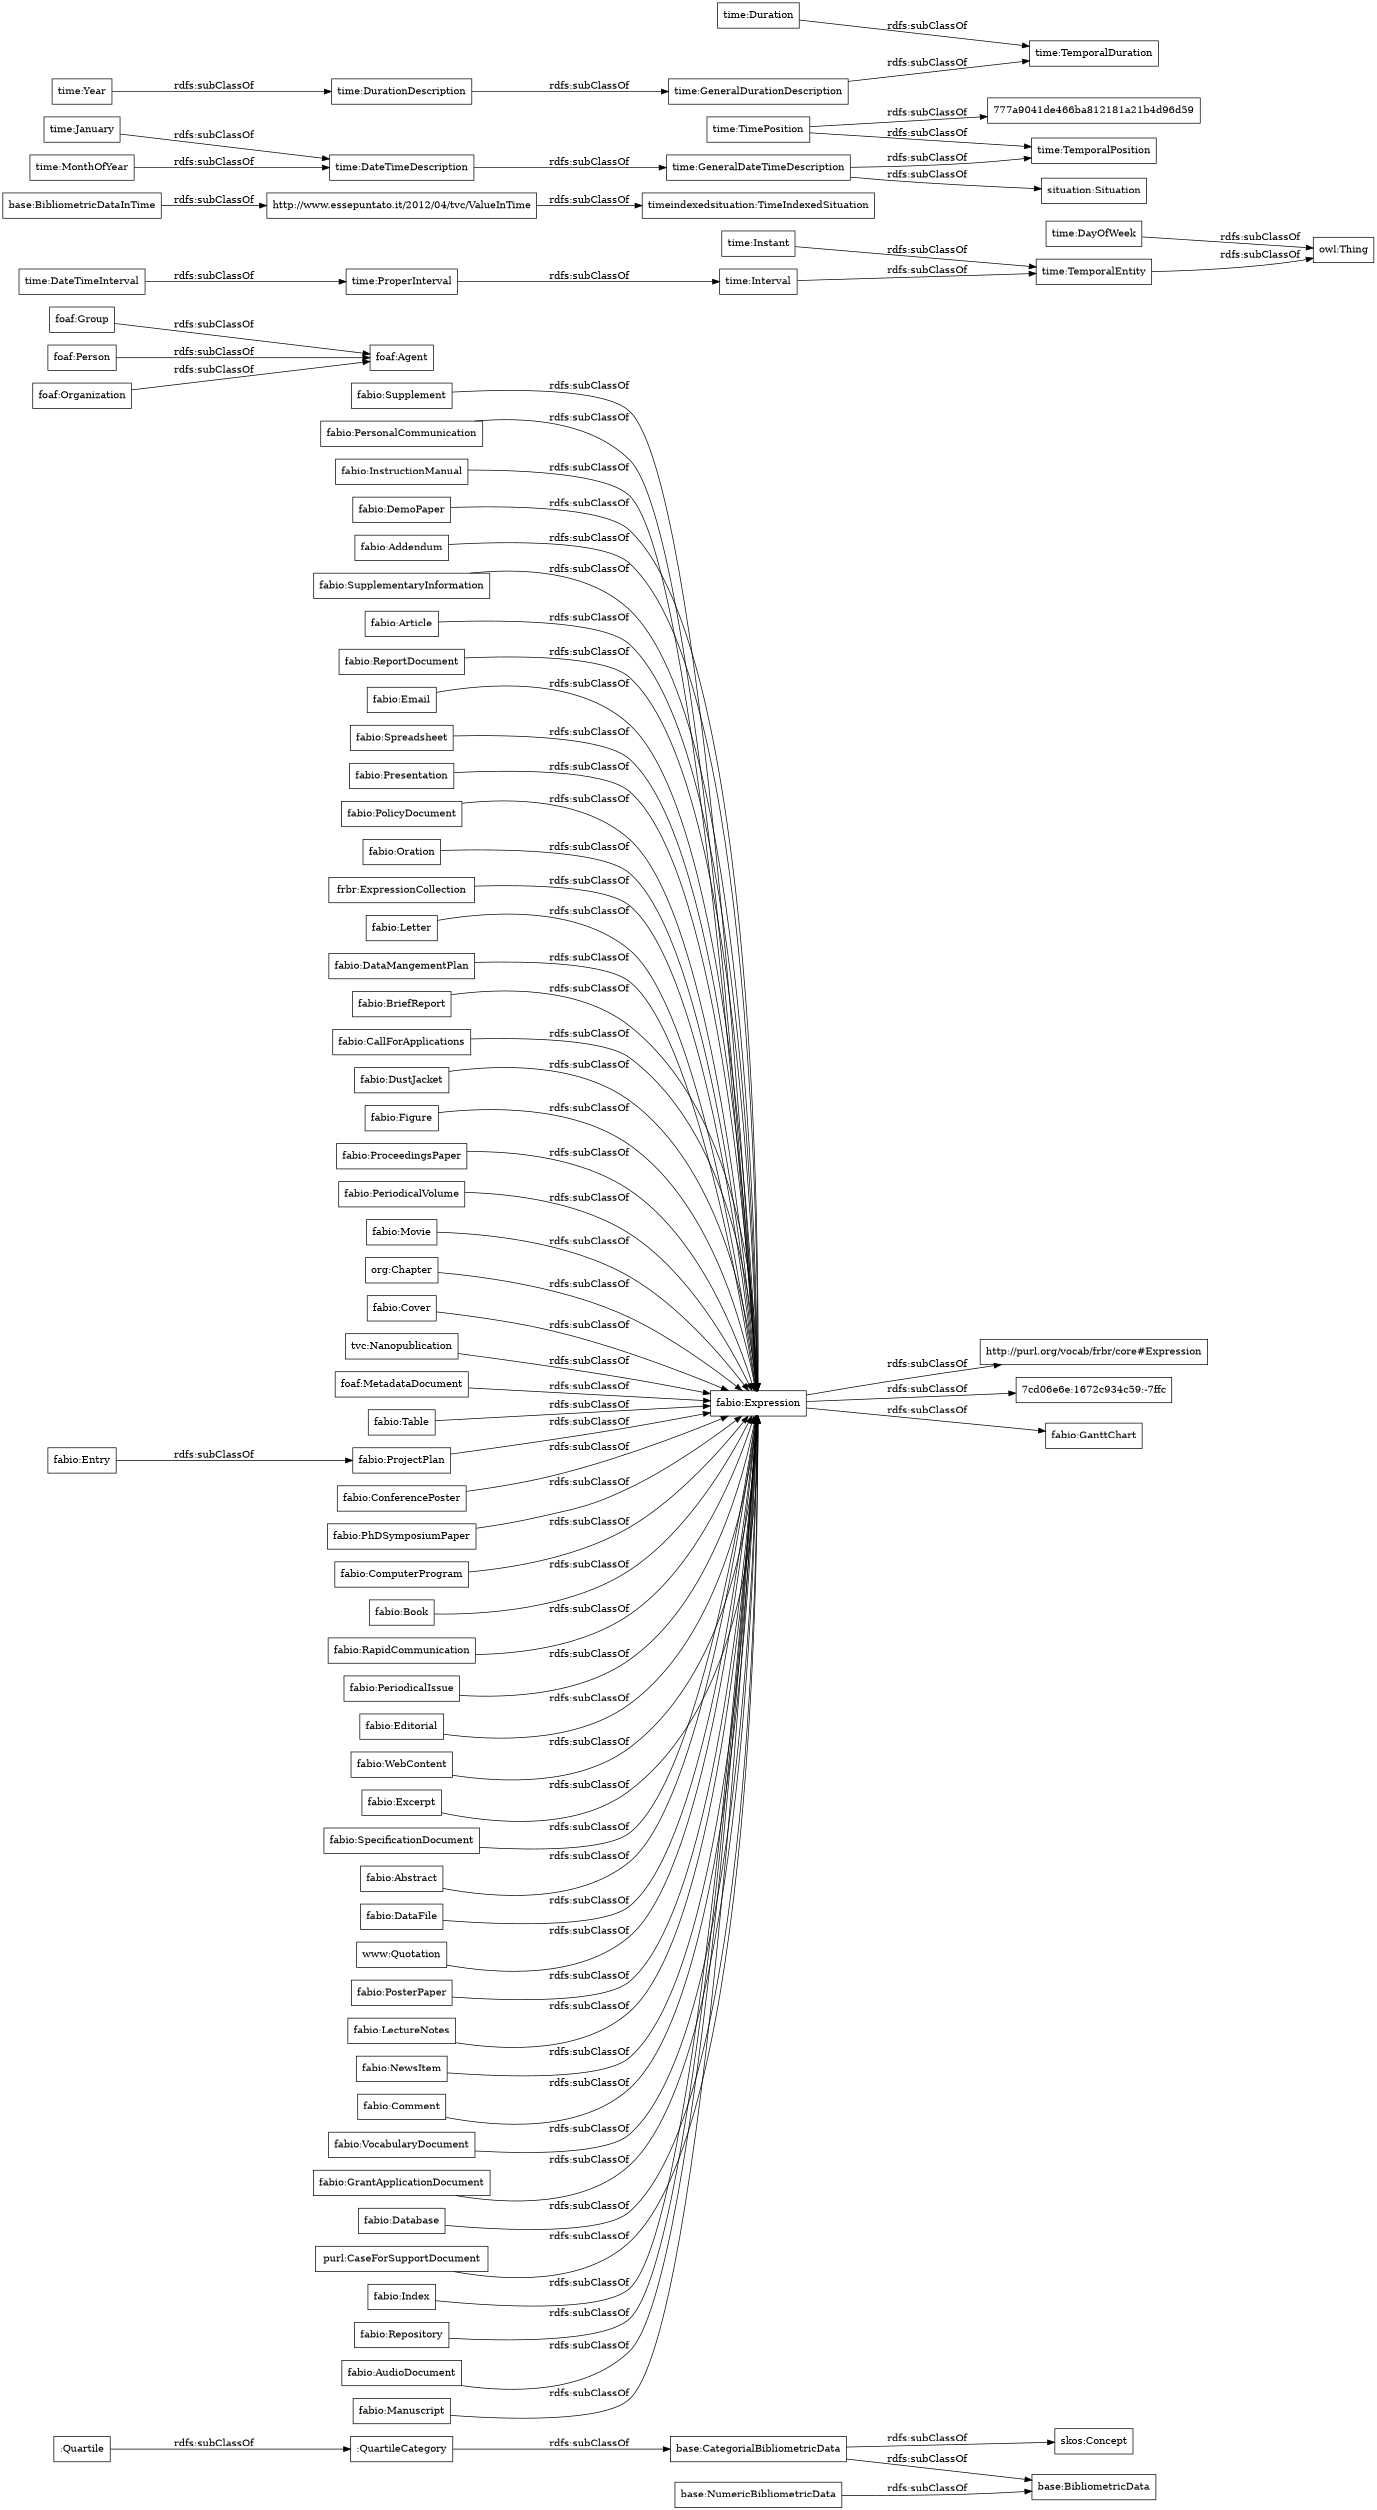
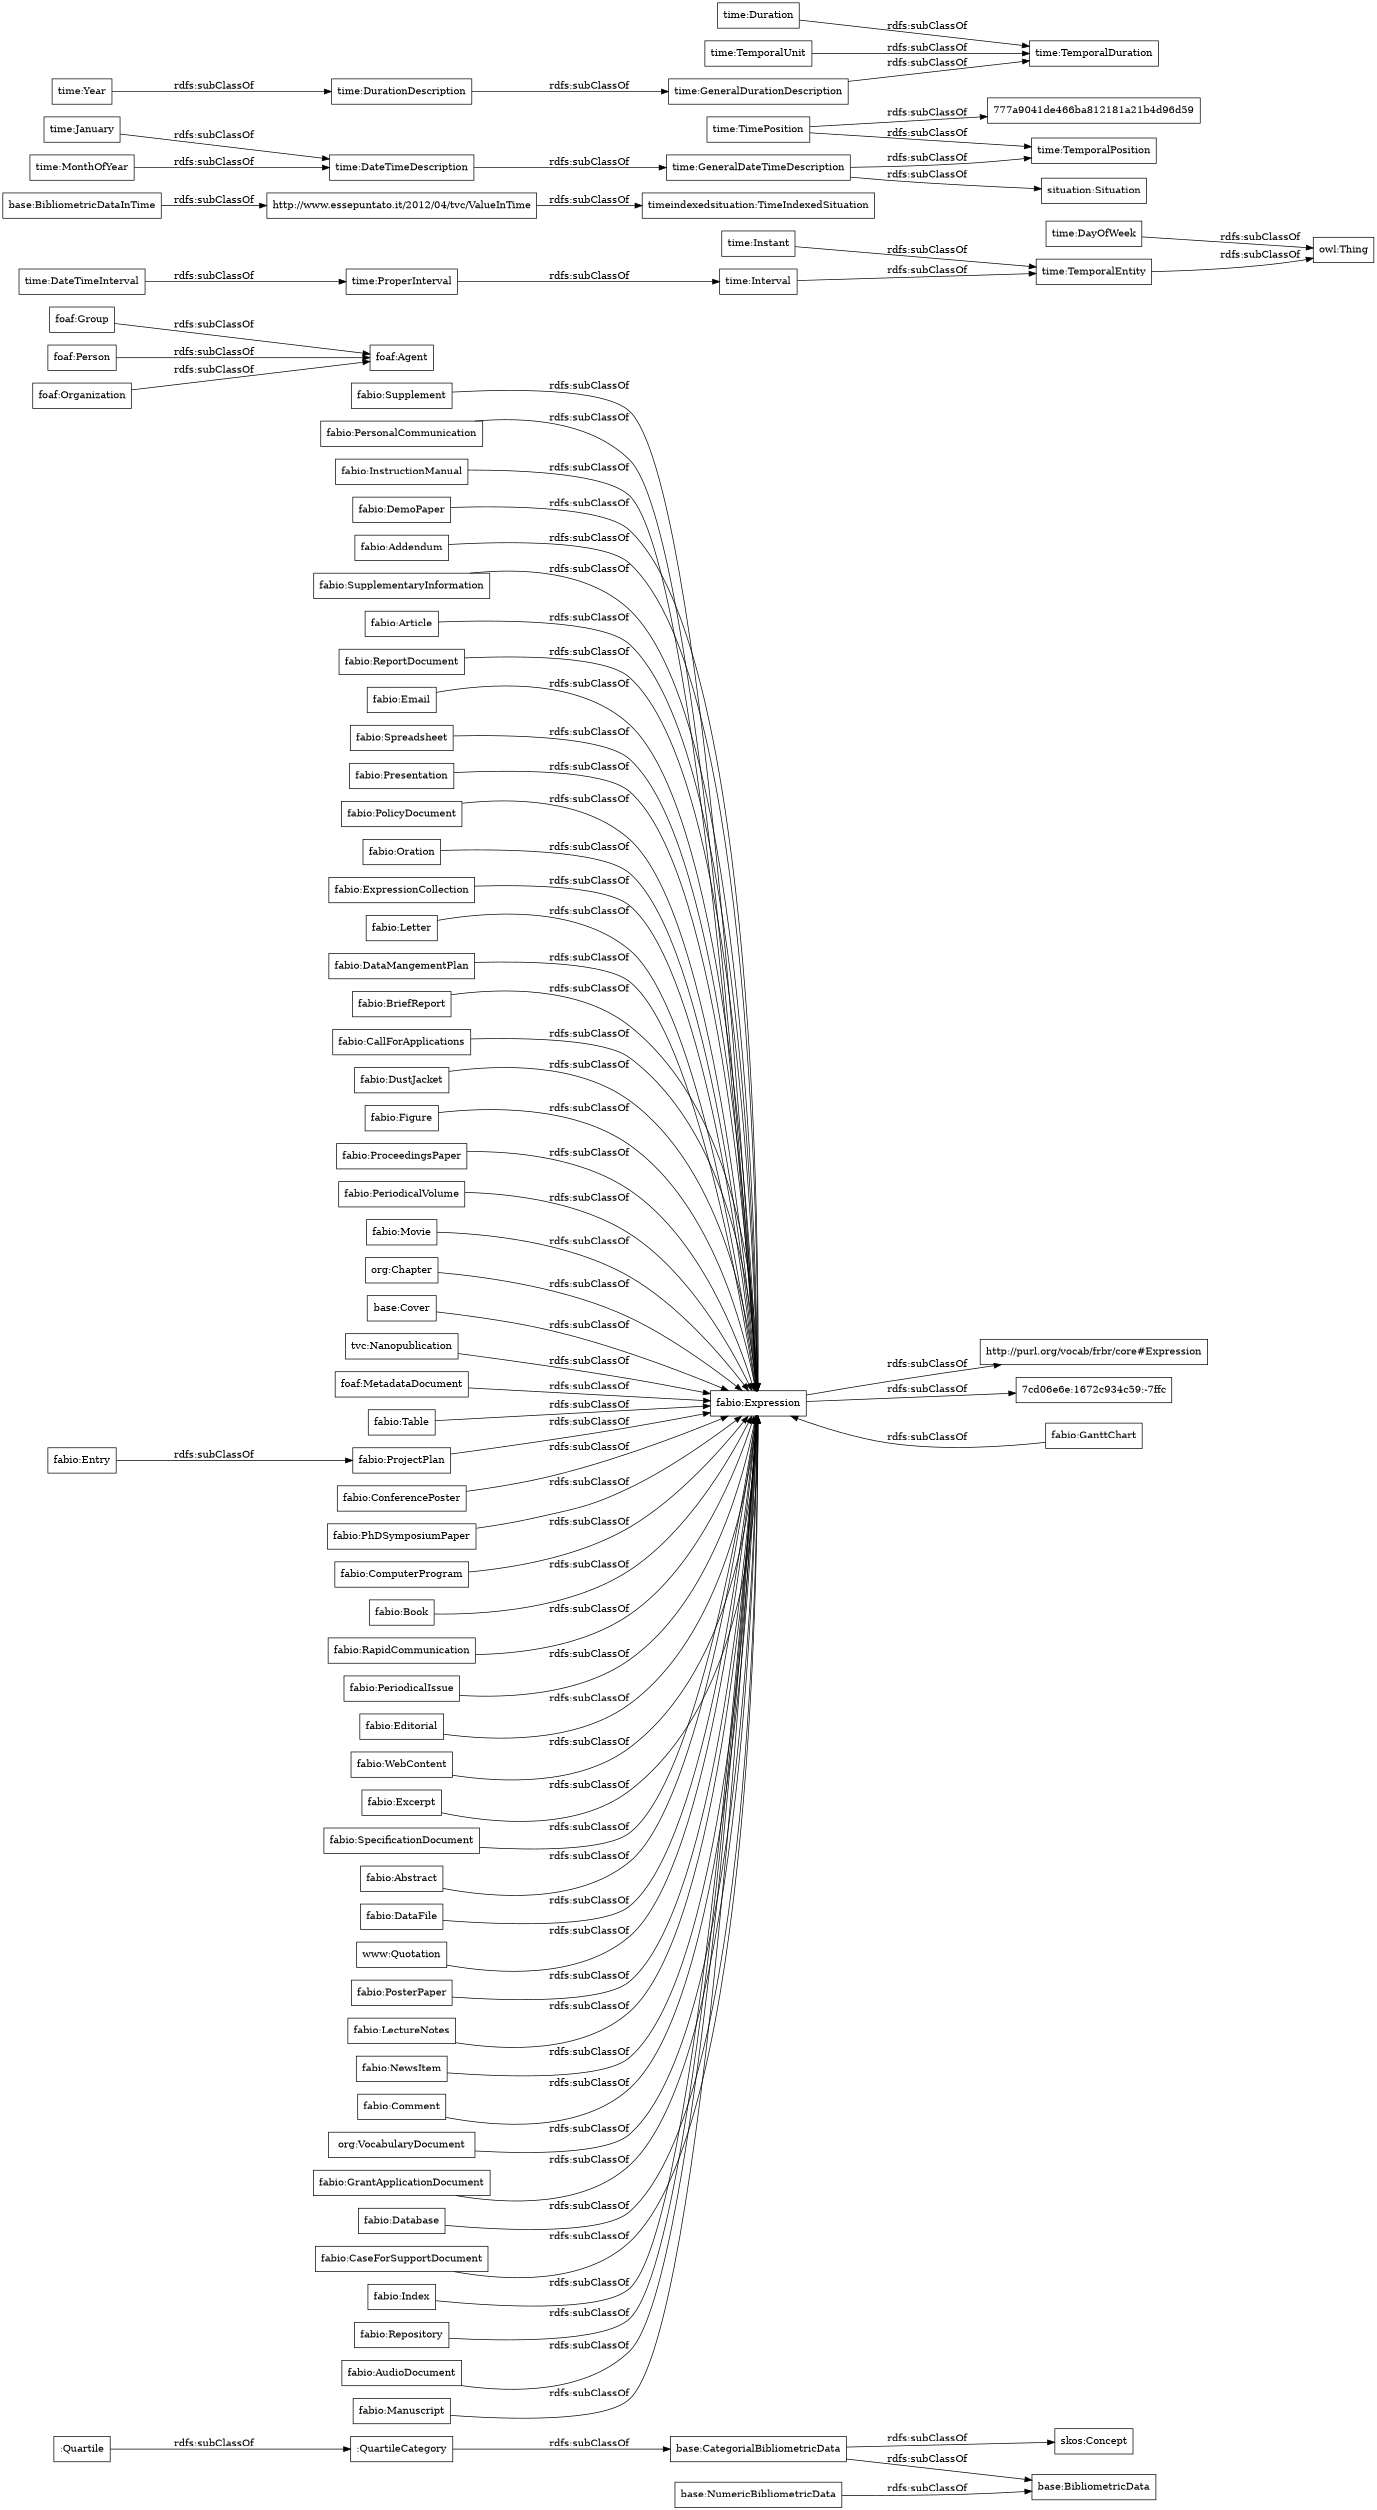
node "time:TemporalUnit": added
node "frbr:ExpressionCollection": label "frbr:ExpressionCollection" -> "fabio:ExpressionCollection"
node "fabio:Cover": label "fabio:Cover" -> "base:Cover"
edge "fabio:Expression" -> "fabio:GanttChart": reversed
node "fabio:VocabularyDocument": label "fabio:VocabularyDocument" -> "org:VocabularyDocument"
node "purl:CaseForSupportDocument": label "purl:CaseForSupportDocument" -> "fabio:CaseForSupportDocument"
